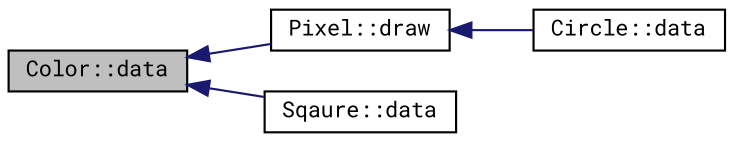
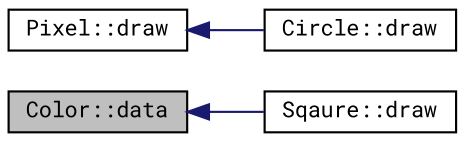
node "Circle::data": label "Circle::data" -> "Circle::draw"
edge "Pixel::draw" -> "Color::data": removed
node "Sqaure::data": label "Sqaure::data" -> "Sqaure::draw"
